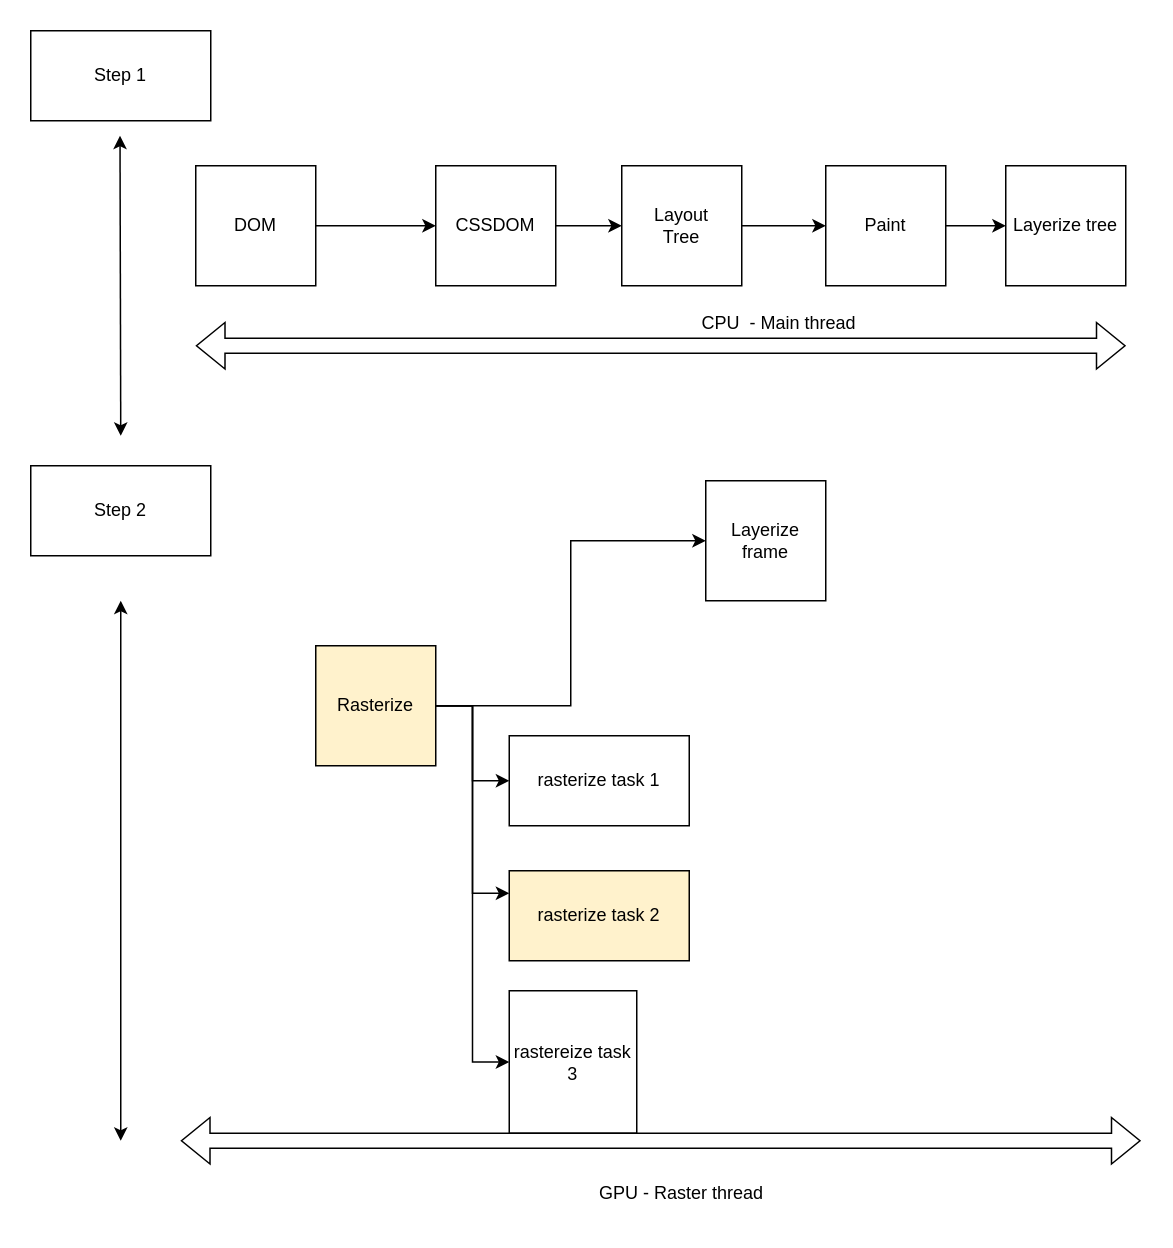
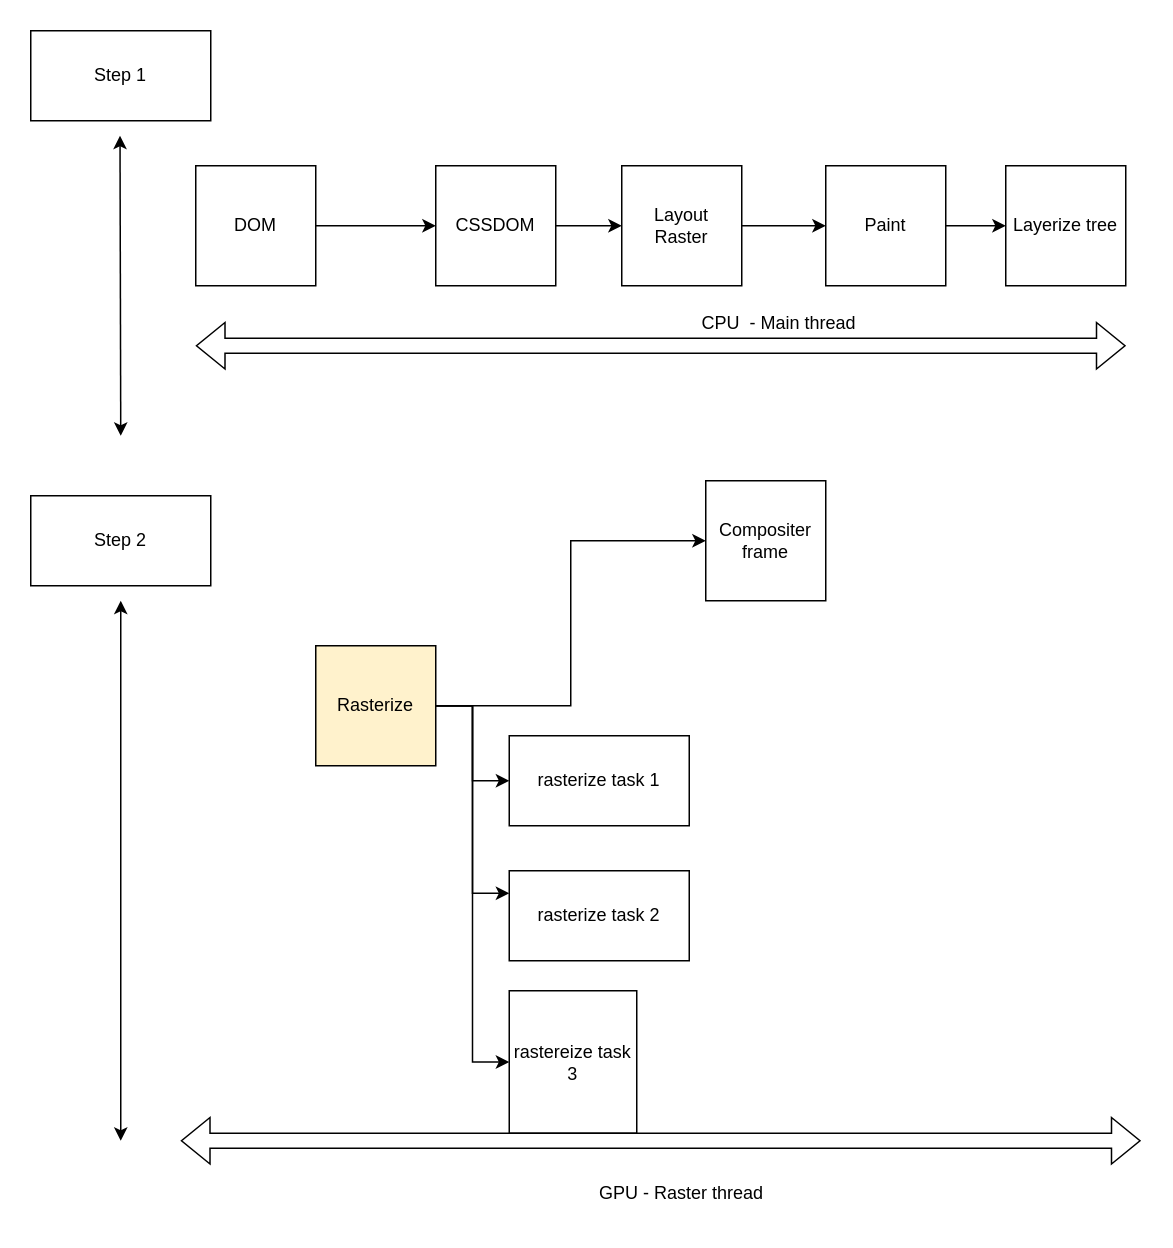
node "Layout Tree": label "Layout Tree" -> "Layout Raster"
node "Step 2": moved (121, 511) -> (121, 541)
node "Layerize frame": label "Layerize frame" -> "Compositer frame"
node "rasterize task 2": fillcolor #fff2cc -> #ffffff
